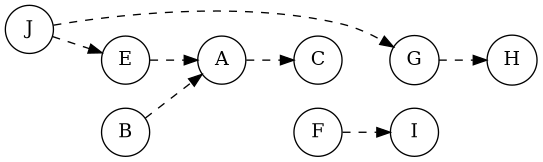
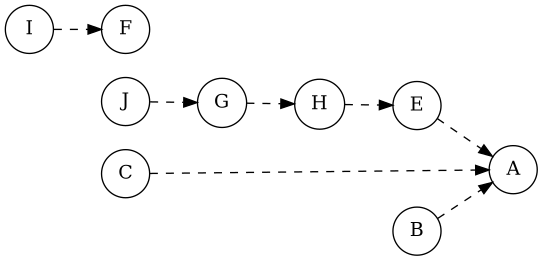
edge "J" -> "E": now "H" -> "E"
edge "A" -> "C": reversed
edge "F" -> "I": reversed
